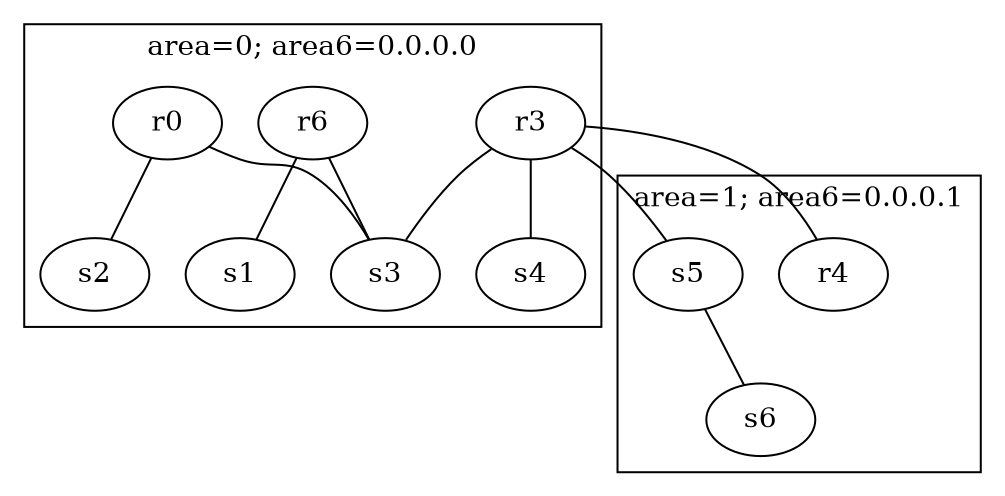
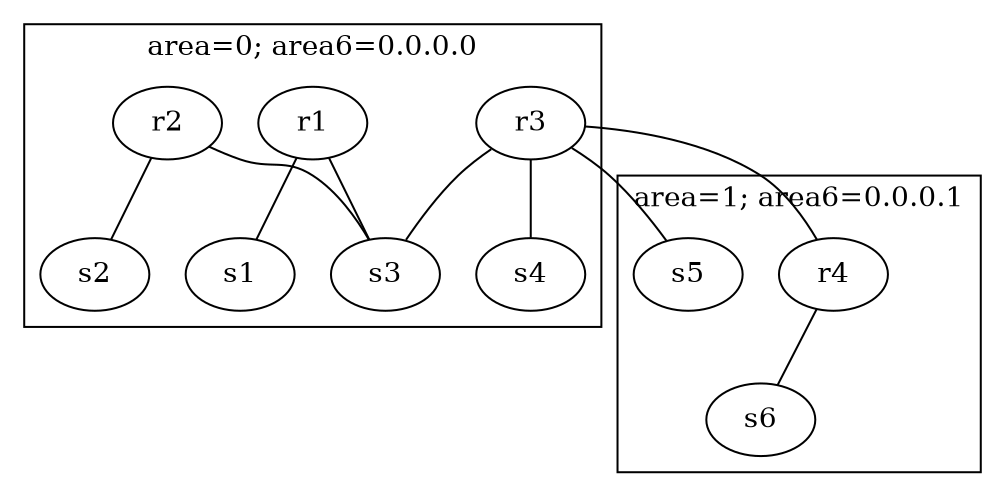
node "r0": label "r0" -> "r2"
node "r6": label "r6" -> "r1"
edge "s5" -- "s6": now "r4" -- "s6"
